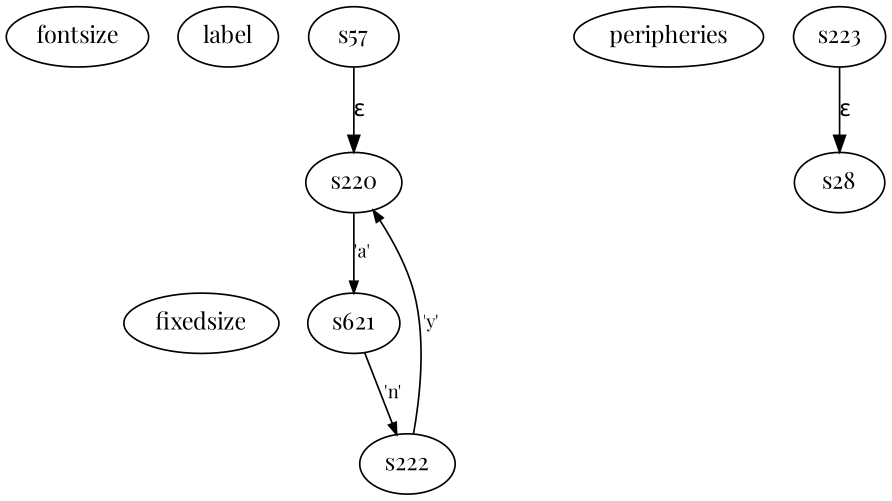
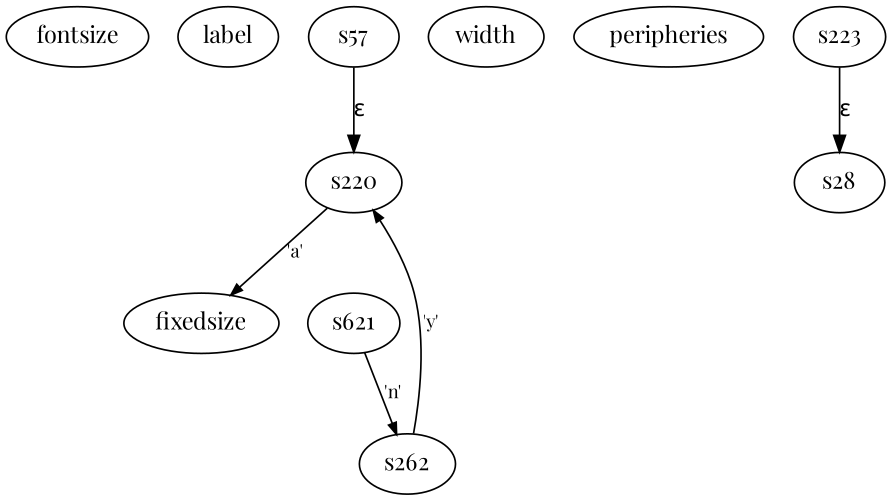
node "width": added
edge "s220" -> "s621": now "s220" -> "fixedsize"
node "s222": label "s222" -> "s262"
